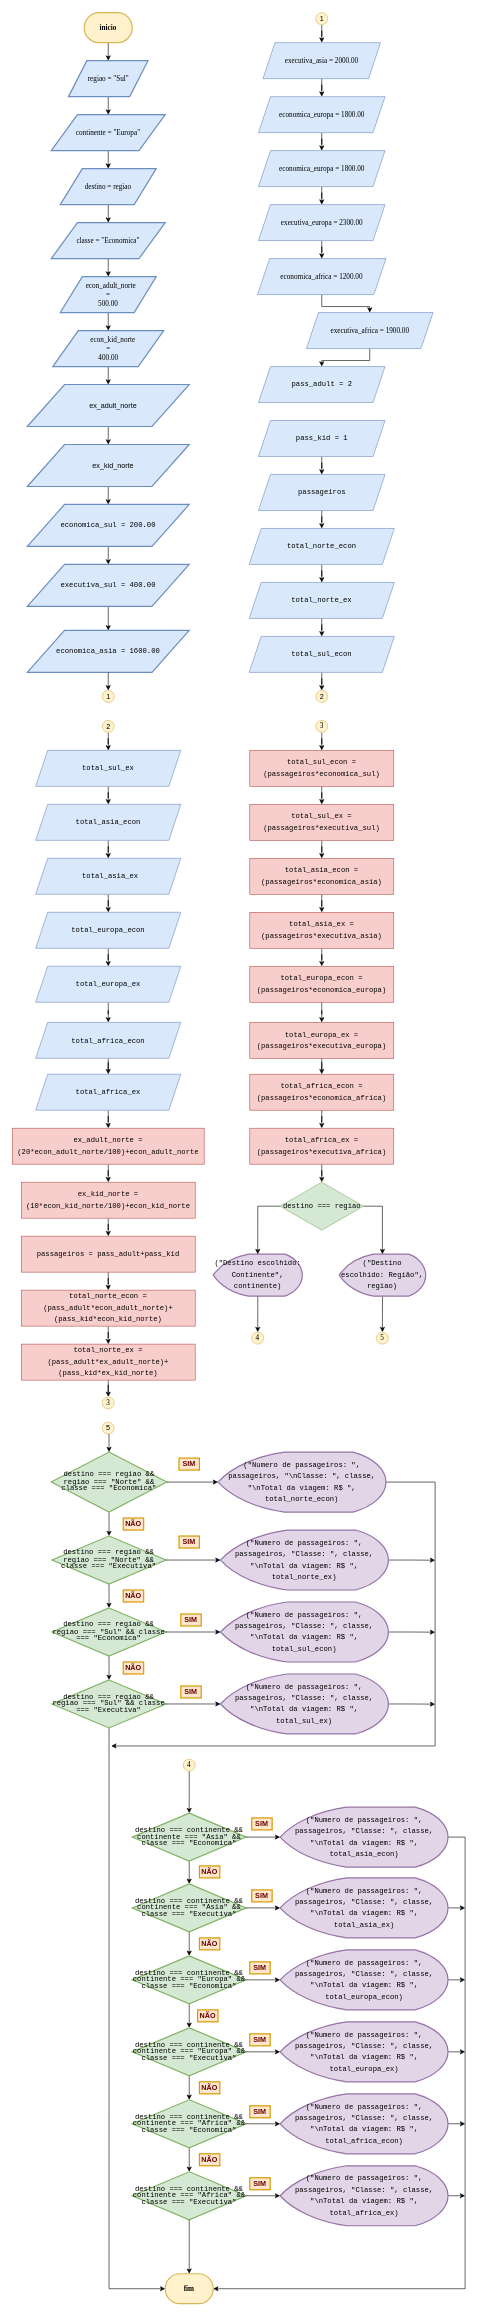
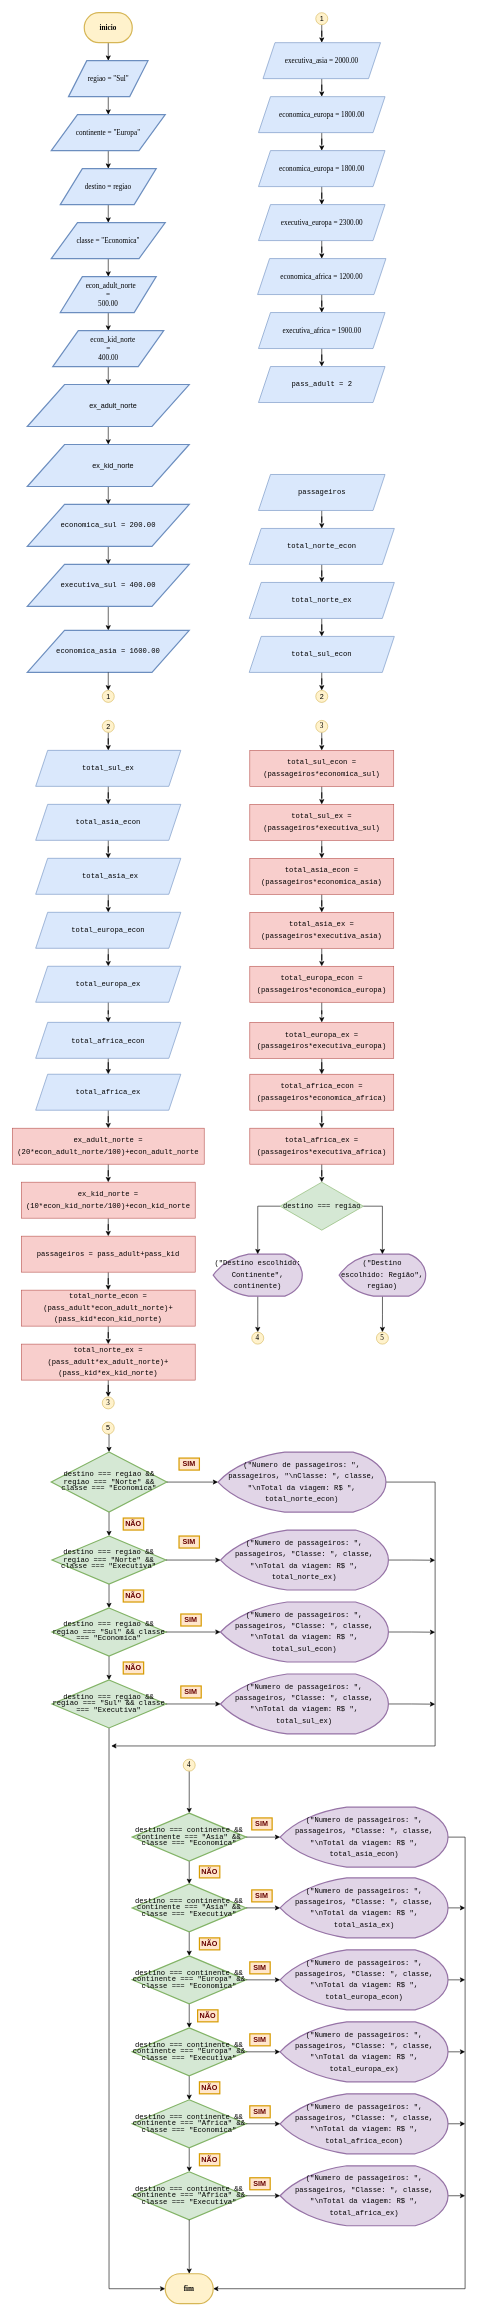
node "executiva_africa = 1900.00": moved (370, 330) -> (322, 330)
node "pass_kid = 1": removed
edge "pass_kid = 1" -> "passageiros": removed
